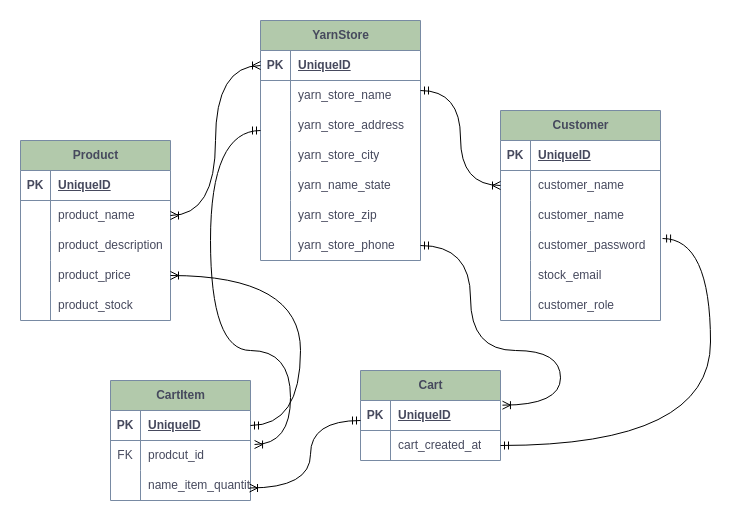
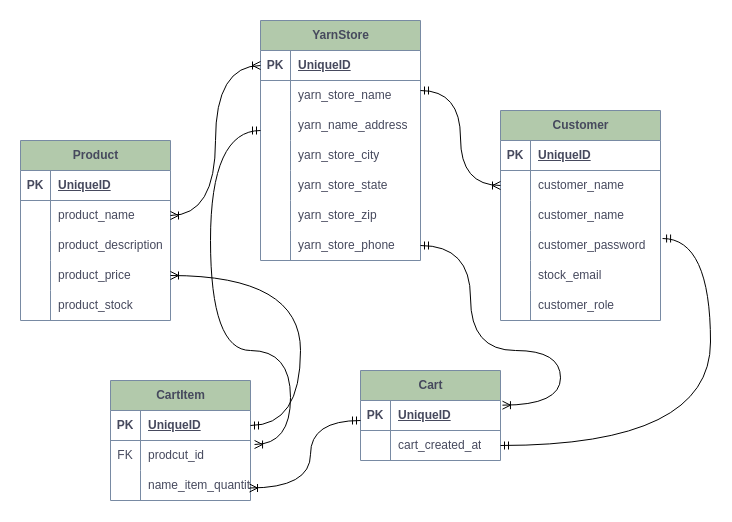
node "yarn_store_address": label "yarn_store_address" -> "yarn_name_address"
node "yarn_name_state": label "yarn_name_state" -> "yarn_store_state"
